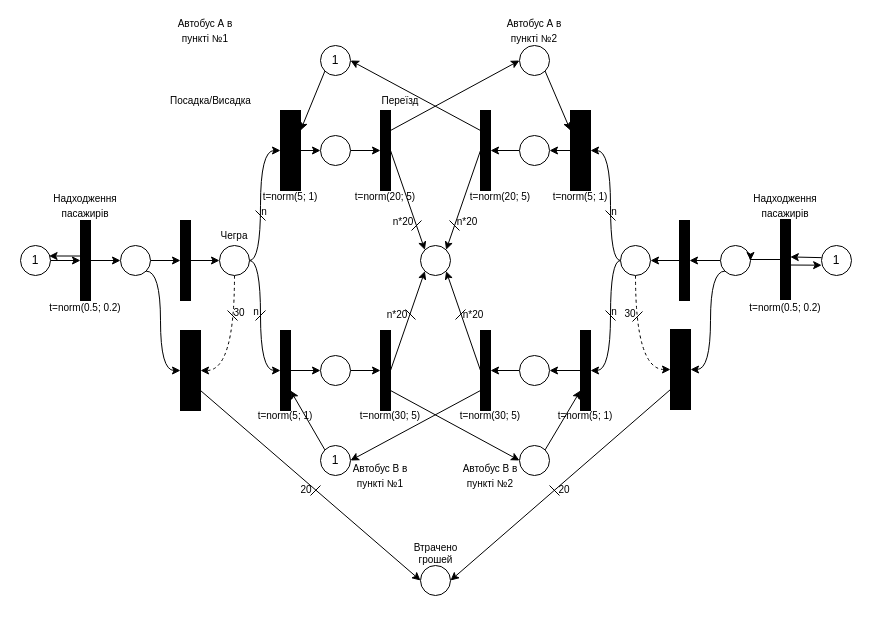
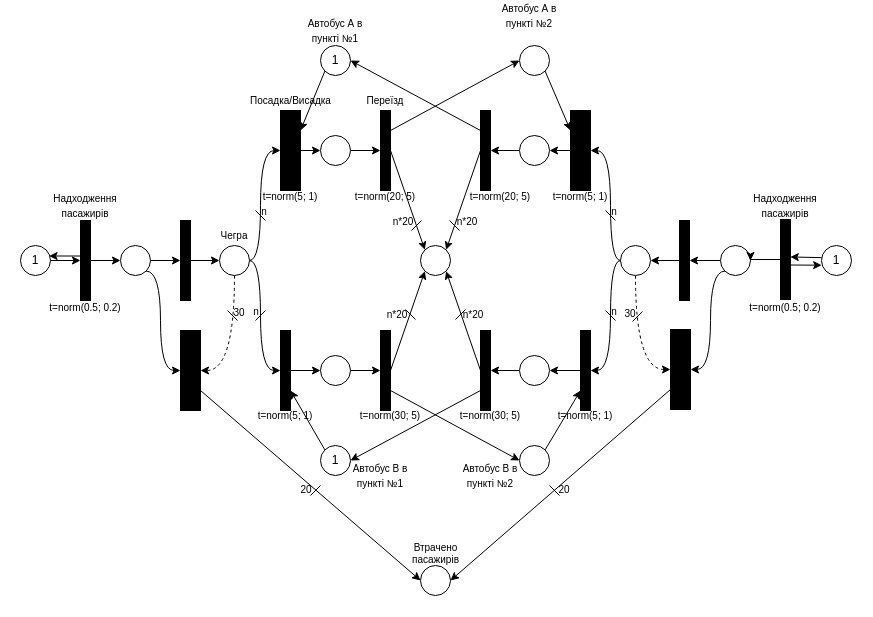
node "Автобус А в пункті №1": moved (206, 31) -> (336, 31)
node "Автобус А в пункті №2": moved (535, 31) -> (530, 16)
node "Посадка/Висадка": moved (211, 101) -> (291, 101)
node "Переїзд": moved (401, 101) -> (386, 101)
node "Втрачено грошей": label "Втрачено грошей" -> "Втрачено пасажирів"
